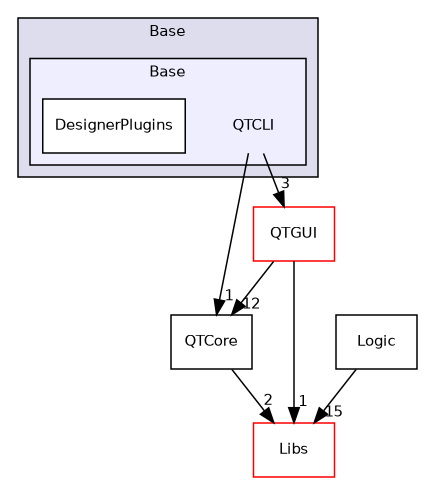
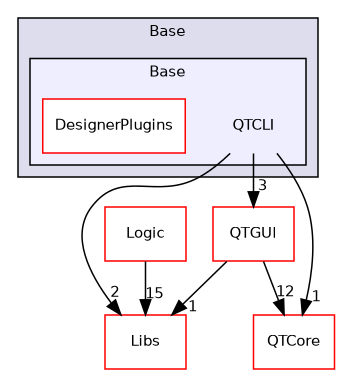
node "DesignerPlugins": color black -> red
node "QTCore": color black -> red
node "Logic": color black -> red
edge "QTCore" -> "Libs": now "QTCLI" -> "Libs"
